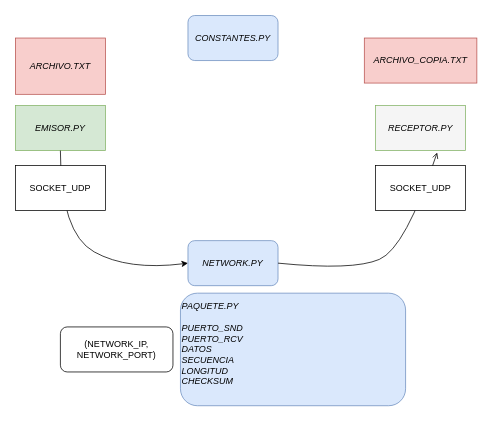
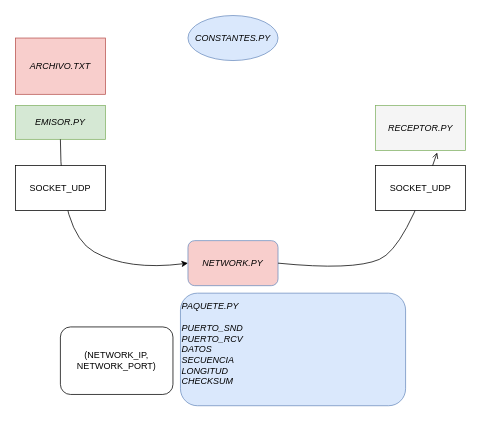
node "CONSTANTES.PY": shape rounded rectangle -> ellipse
node "ARCHIVO_COPIA.TXT": removed
node "EMISOR.PY": size 90x45 -> 90x34
node "NETWORK.PY": fillcolor #dae8fc -> #f8cecc
node "(NETWORK_IP, NETWORK_PORT)": size 113x45 -> 113x68
